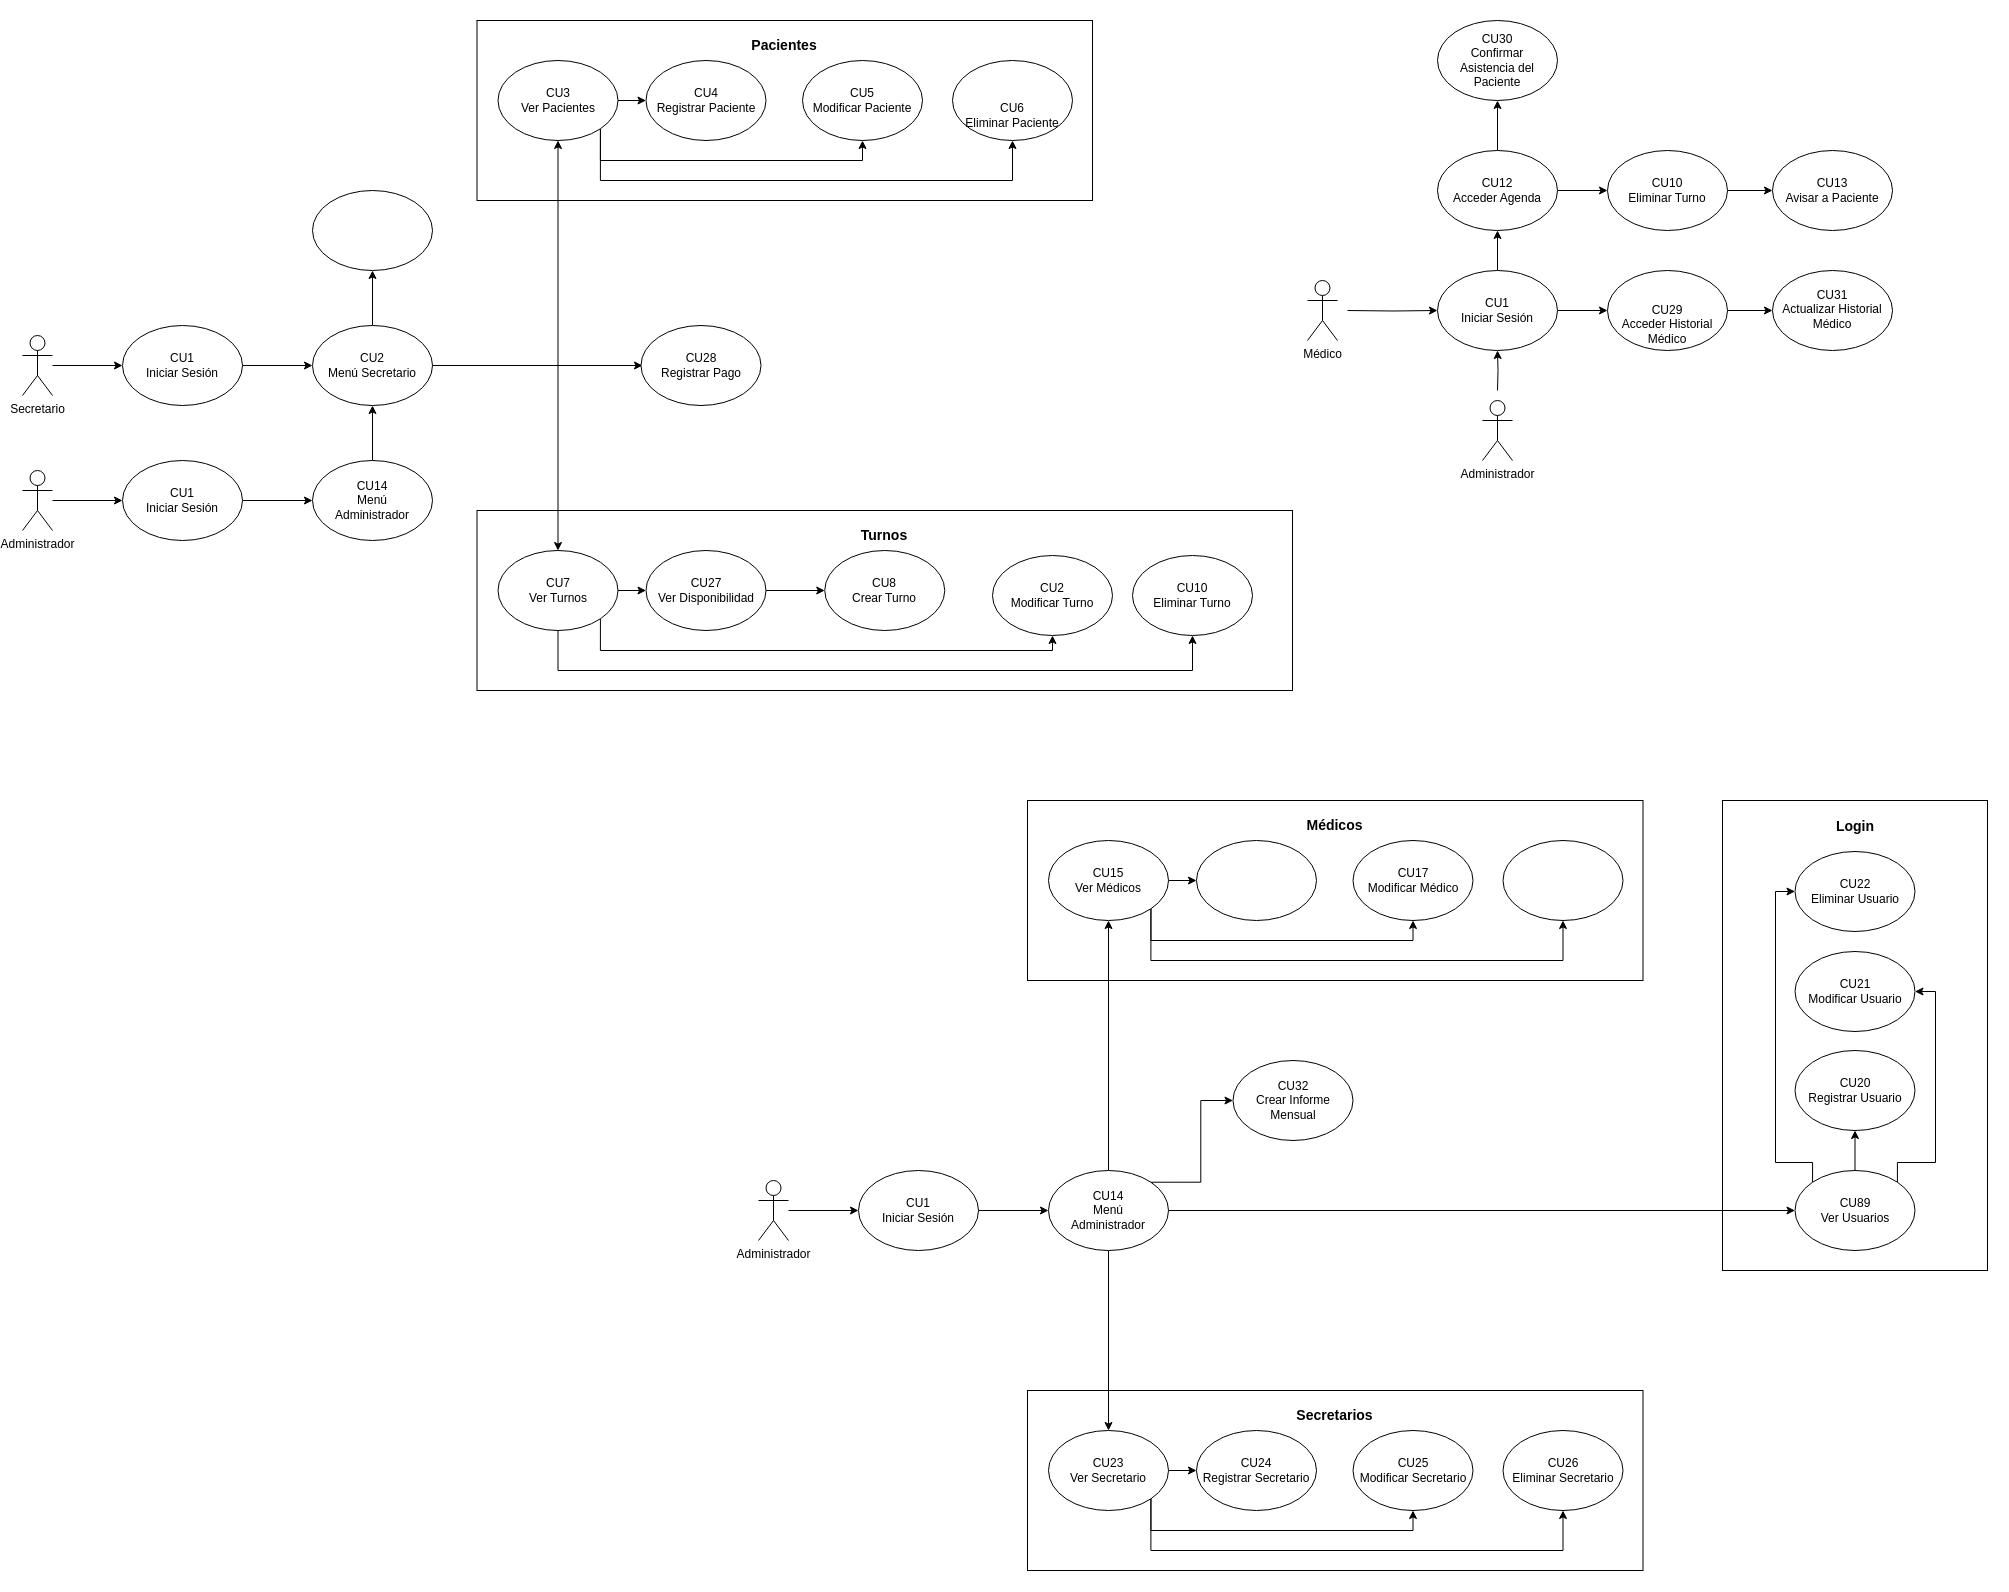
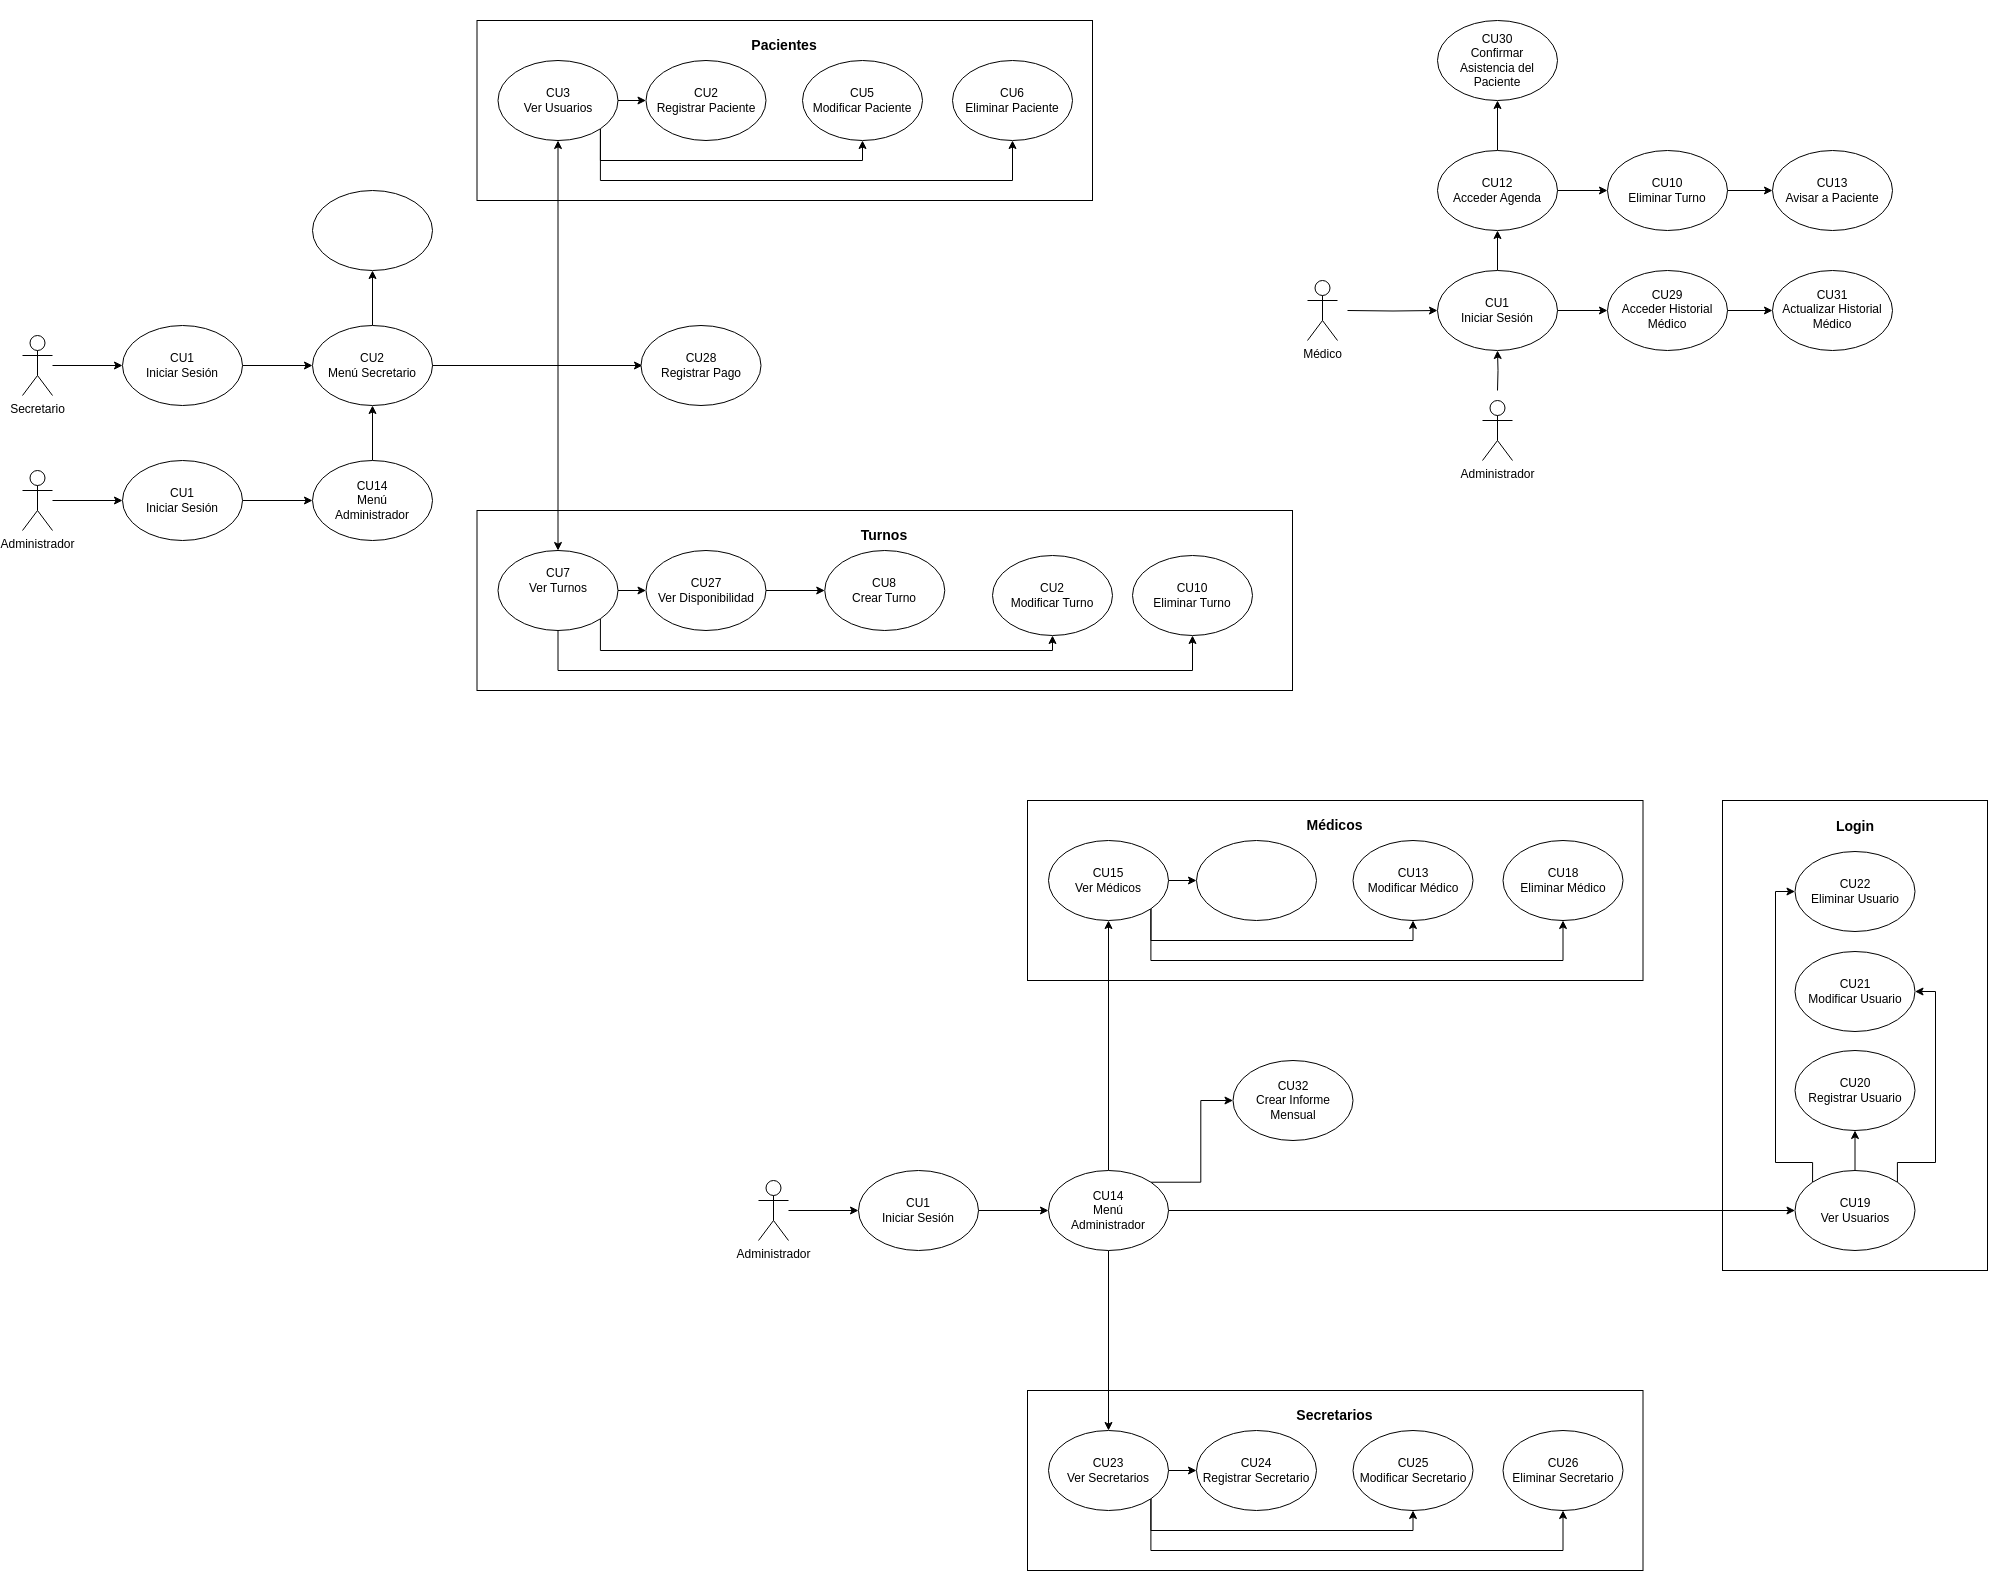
node "CU3 Ver Pacientes": label "CU3 Ver Pacientes" -> "CU3 Ver Usuarios"
node "CU4 Registrar Paciente": label "CU4 Registrar Paciente" -> "CU2 Registrar Paciente"
node "CU6 Eliminar Paciente": moved (1013, 116) -> (1013, 101)
node "CU29 Acceder Historial Médico": moved (1668, 325) -> (1668, 310)
node "CU7 Ver Turnos": moved (558, 591) -> (558, 581)
node "CU17 Modificar Médico": label "CU17 Modificar Médico" -> "CU13 Modificar Médico"
node "CU18 Eliminar Médico": added
node "CU89 Ver Usuarios": label "CU89 Ver Usuarios" -> "CU19 Ver Usuarios"
node "CU23 Ver Secretario": label "CU23 Ver Secretario" -> "CU23 Ver Secretarios"
